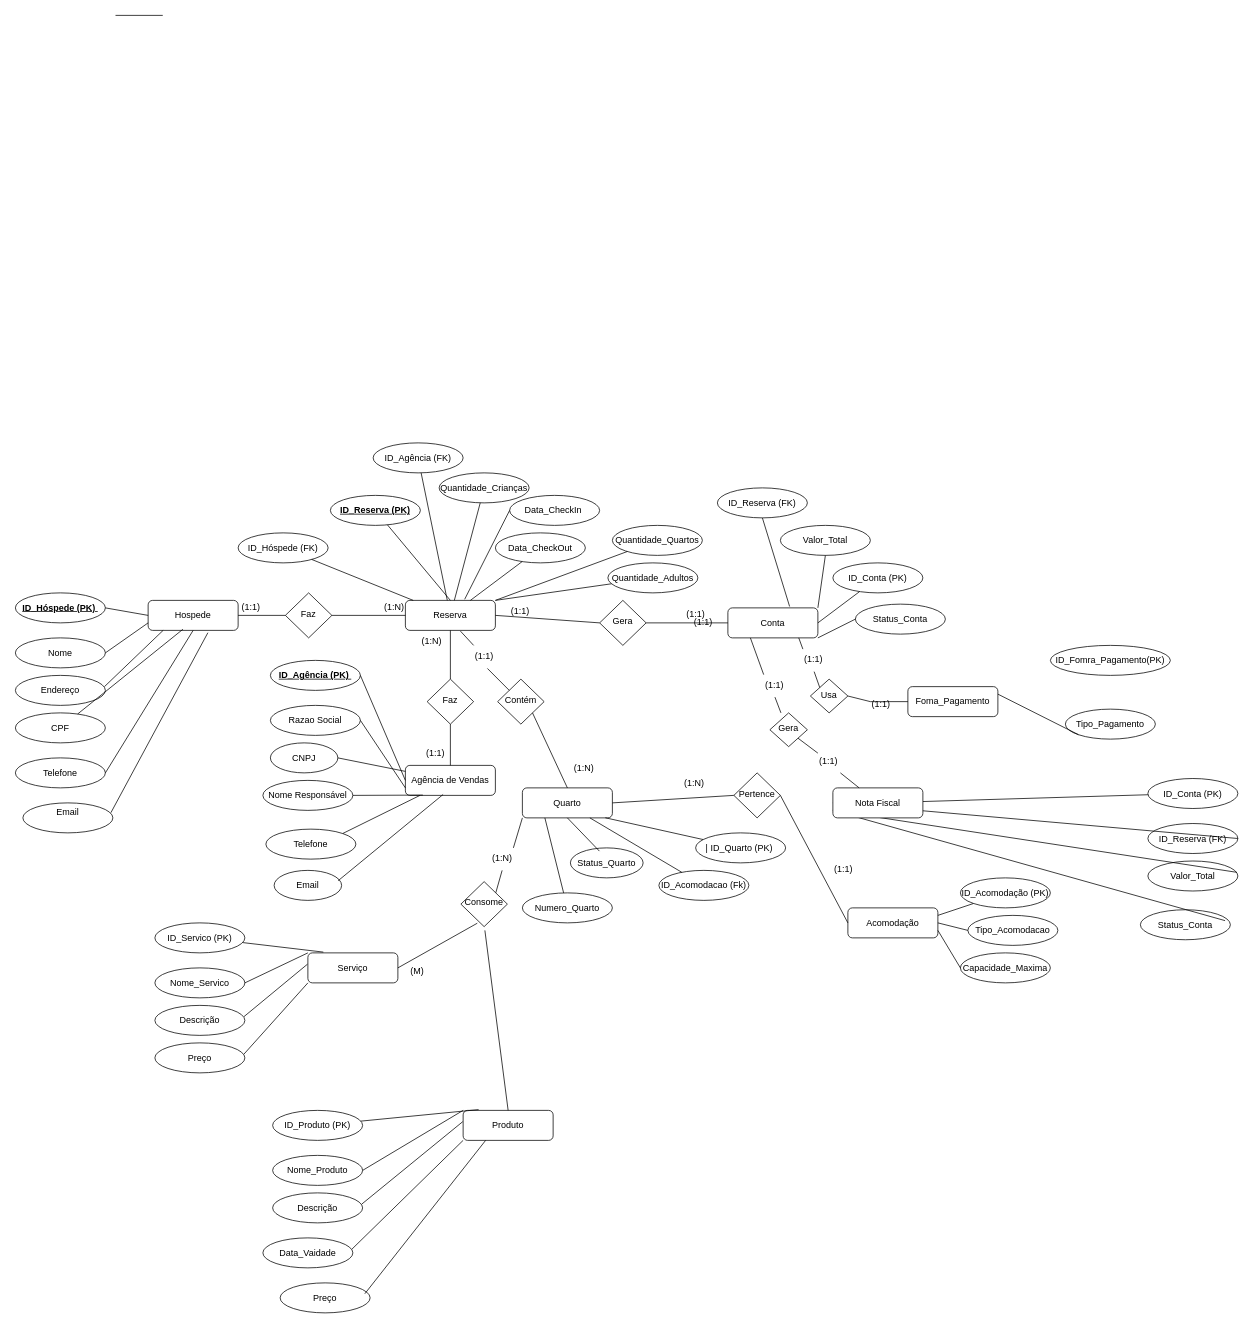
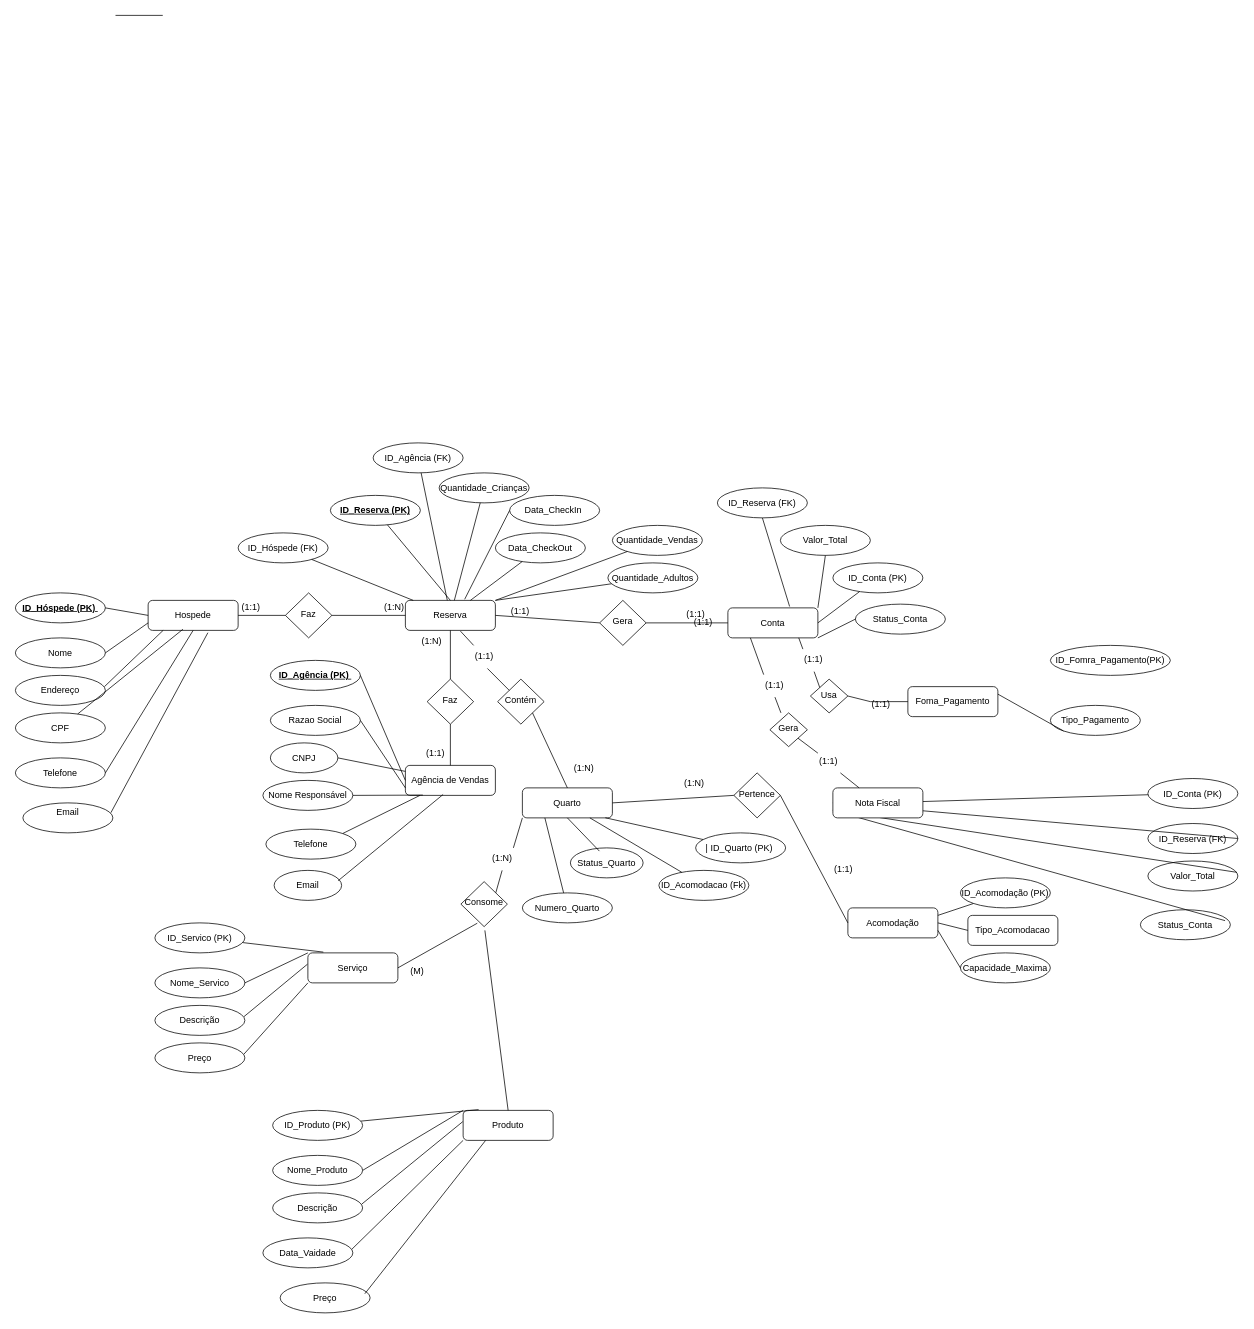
node "Quantidade_Quartos": label "Quantidade_Quartos" -> "Quantidade_Vendas"
node "Tipo_Pagamento": moved (1110, 724) -> (1095, 720)
node "Tipo_Acomodacao": shape ellipse -> rounded rectangle
